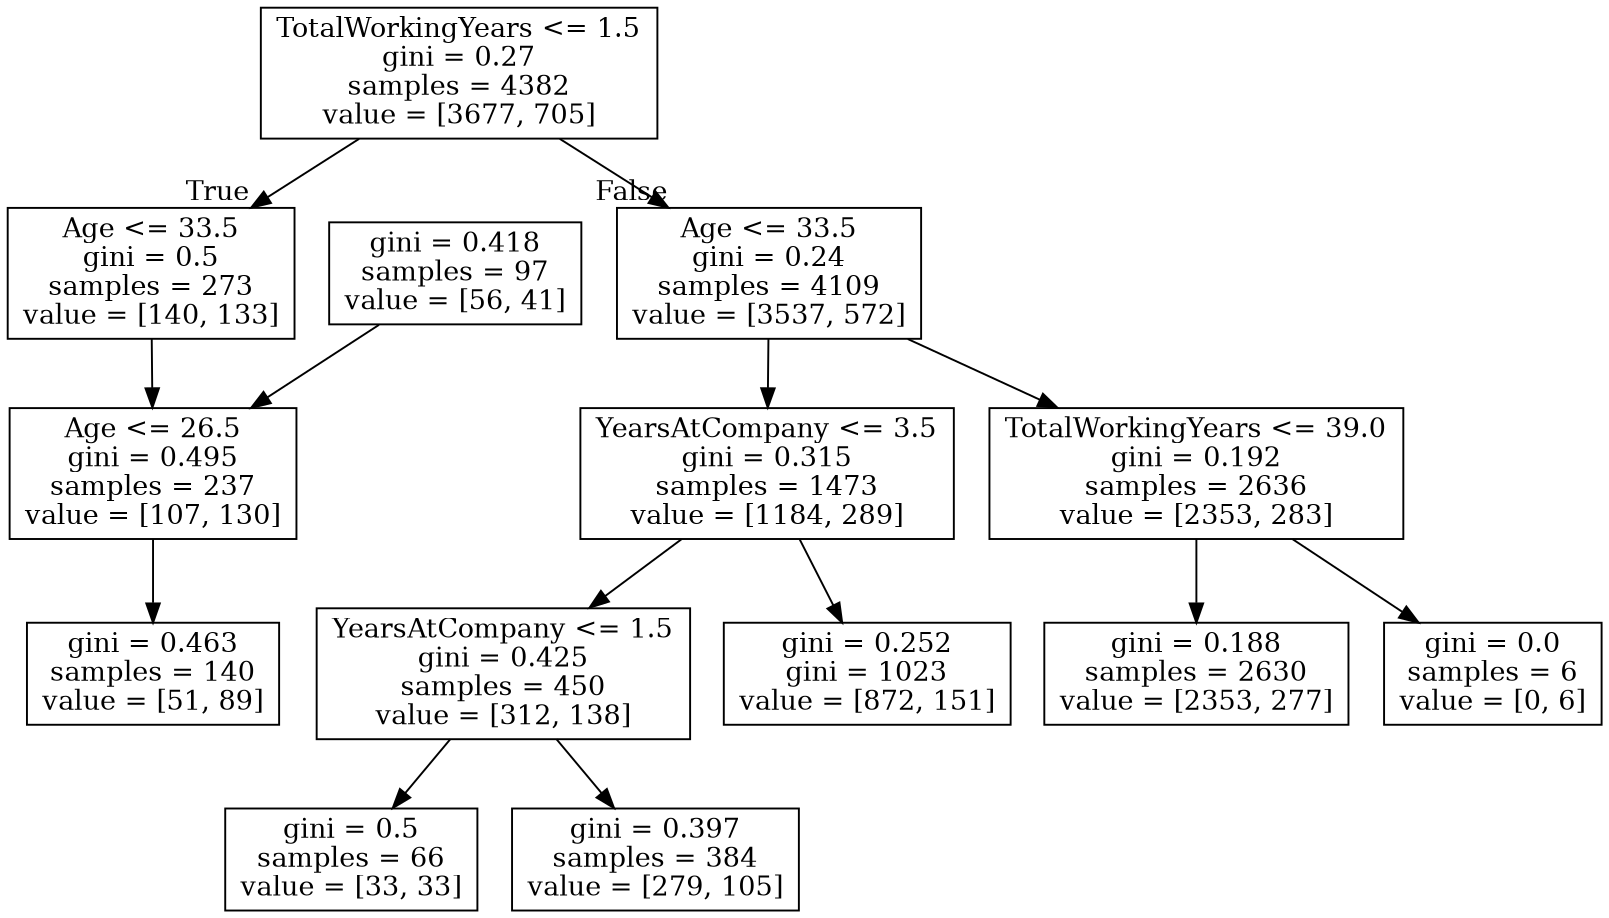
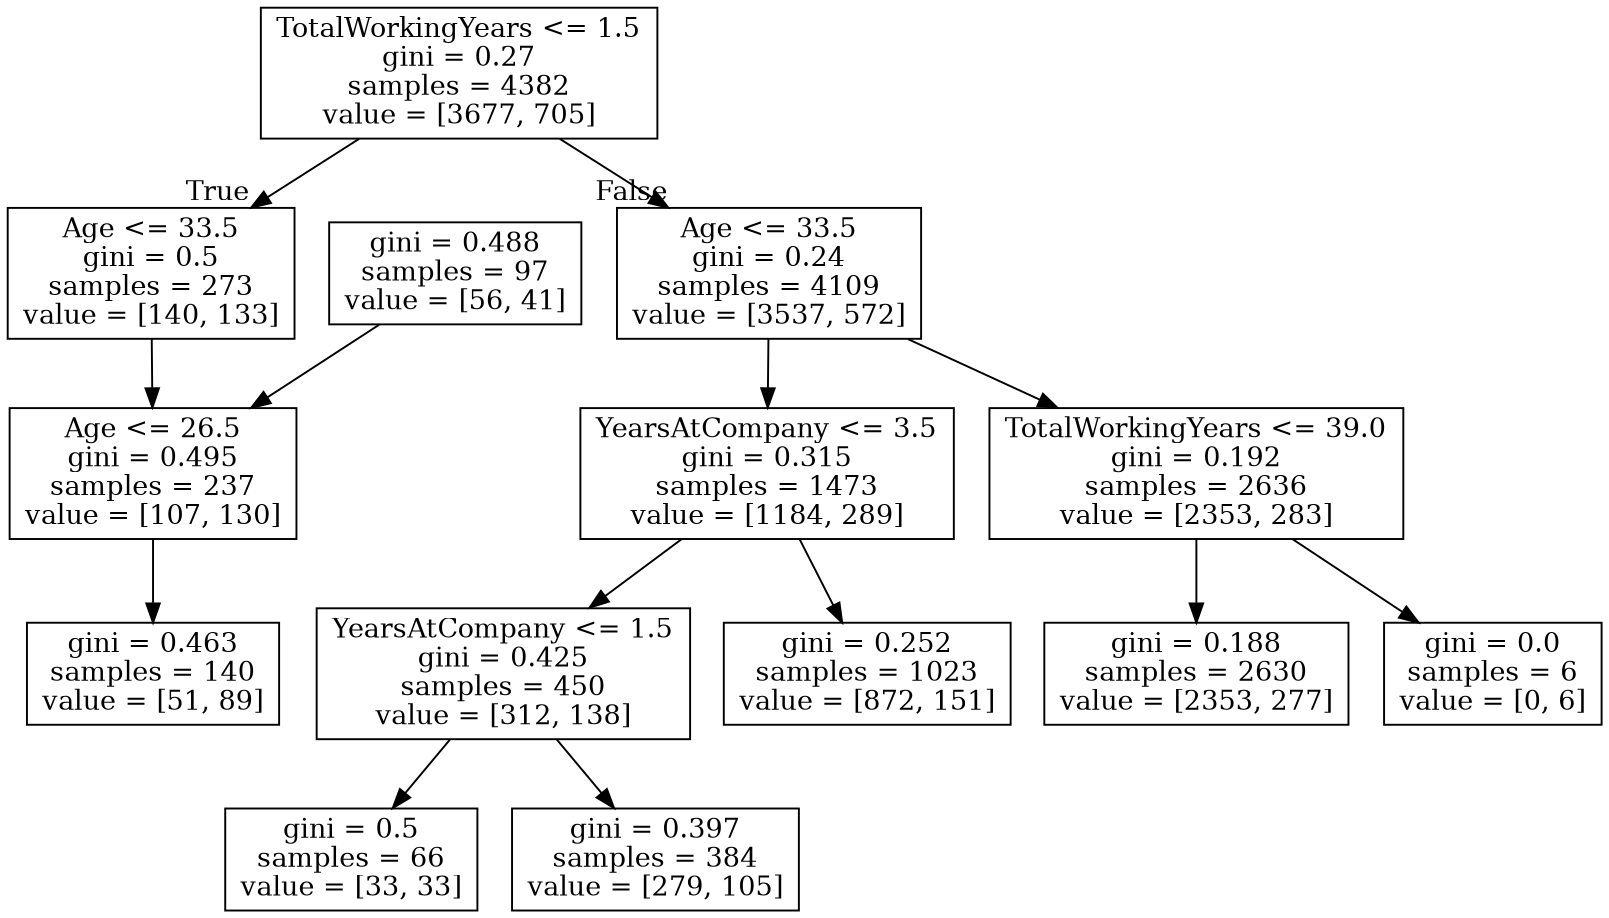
node "gini = 0.418 samples = 97 value = [56, 41]": label "gini = 0.418 samples = 97 value = [56, 41]" -> "gini = 0.488 samples = 97 value = [56, 41]"
node "gini = 0.252 gini = 1023 value = [872, 151]": label "gini = 0.252 gini = 1023 value = [872, 151]" -> "gini = 0.252 samples = 1023 value = [872, 151]"
